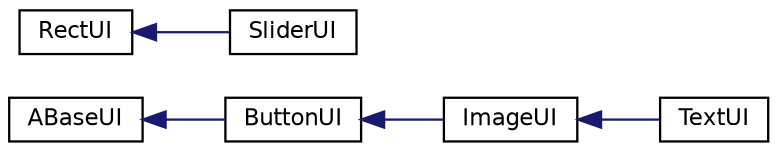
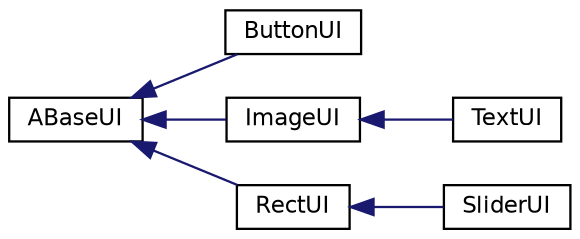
edge "ImageUI" -> "ButtonUI": now "ImageUI" -> "ABaseUI"
edge "RectUI" -> "ABaseUI": added
